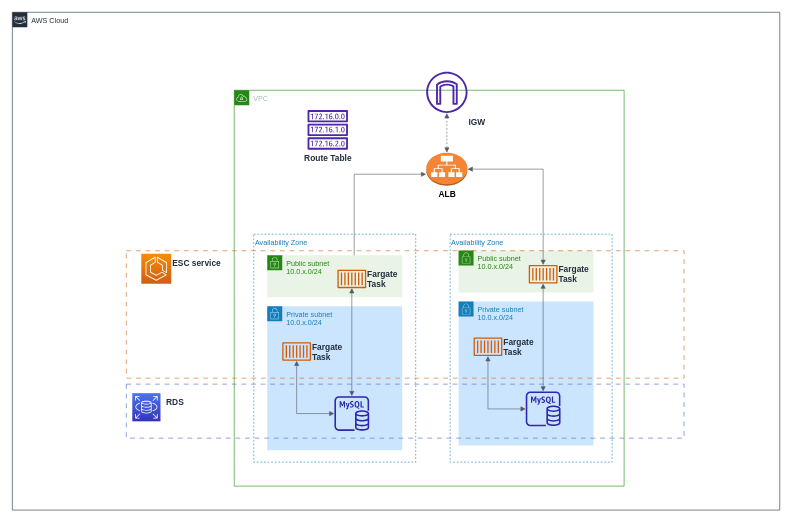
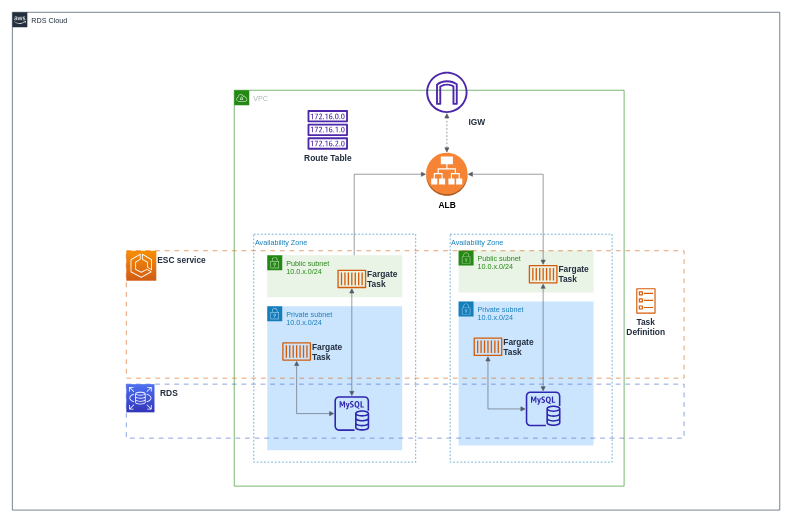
node "AWS Cloud": label "AWS Cloud" -> "RDS Cloud"
node "ALB": size 41x33 -> 41x43
node "ESC service": moved (156, 269) -> (141, 266)
node "Task Definition": added
node "RDS": moved (146, 407) -> (140, 398)
